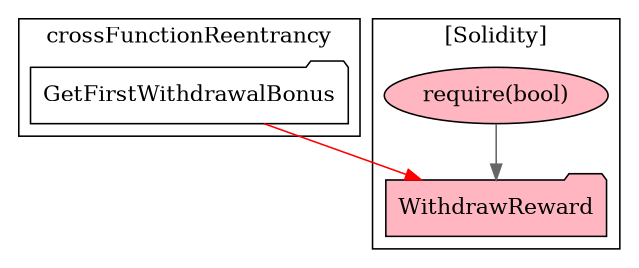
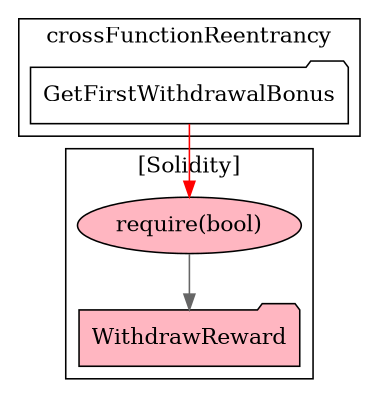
edge "GetFirstWithdrawalBonus" -> "WithdrawReward": now "GetFirstWithdrawalBonus" -> "require(bool)"
